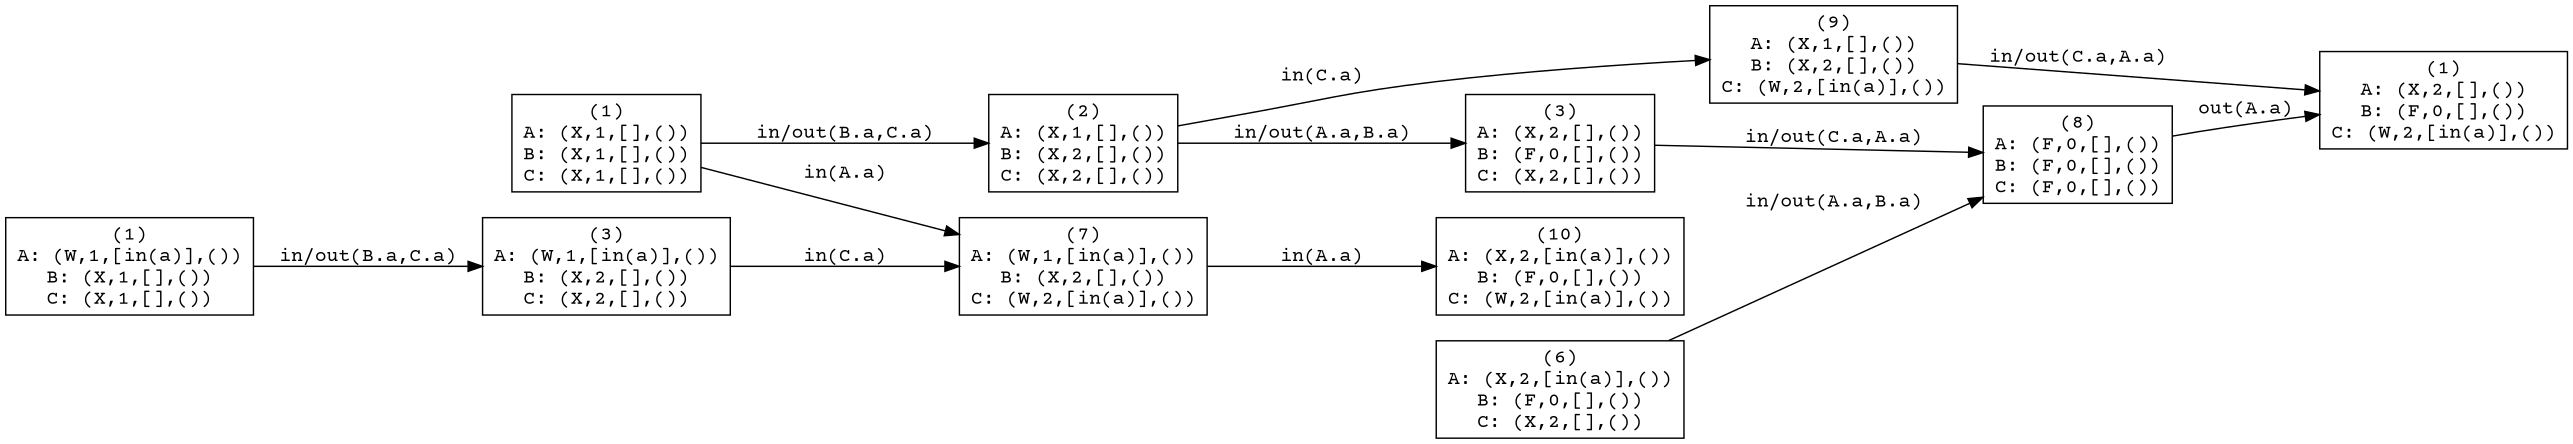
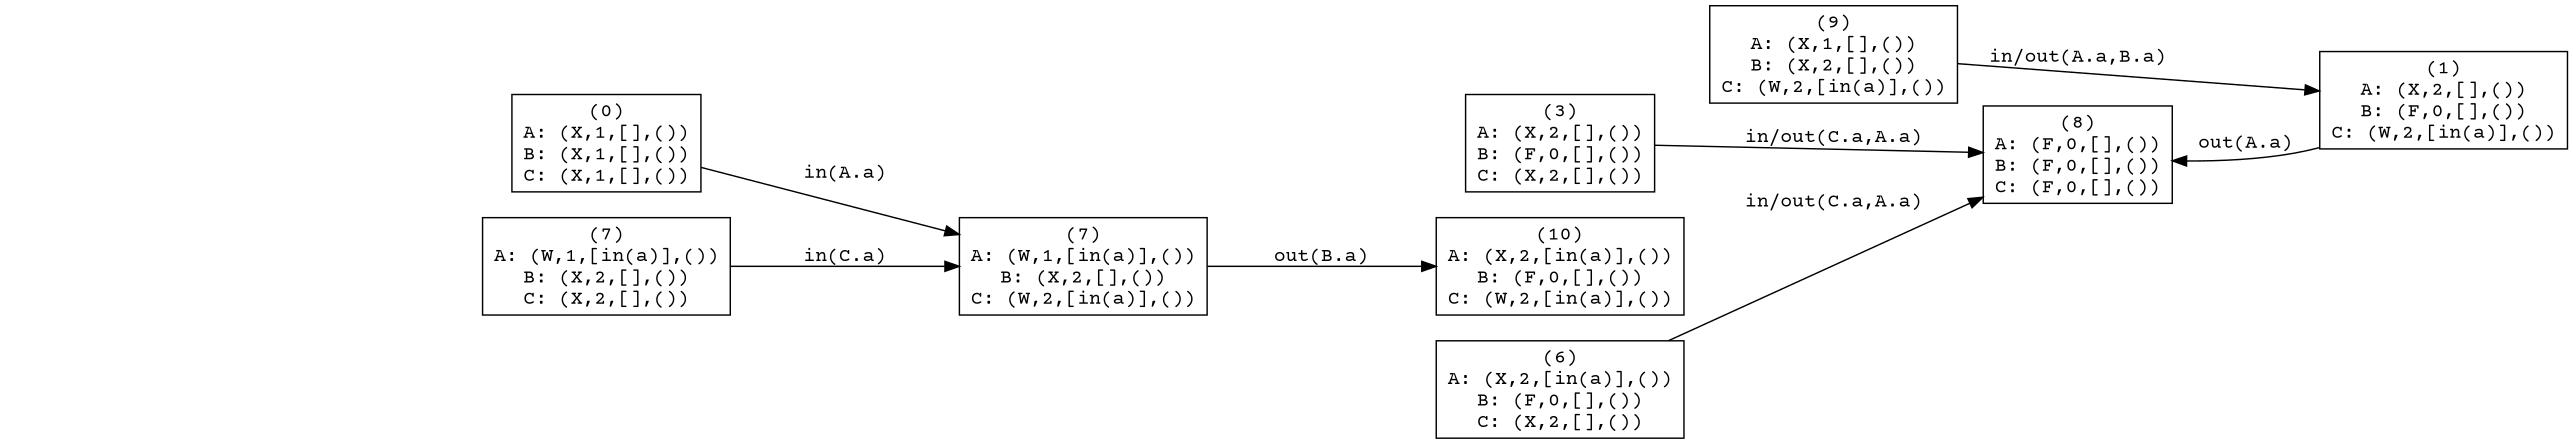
edge "(9) A: (X,1,[],()) B: (X,2,[],()) C: (W,2,[in(a)],())" -> "(1) A: (X,2,[],()) B: (F,0,[],()) C: (W,2,[in(a)],())": label "in/out(C.a,A.a)" -> "in/out(A.a,B.a)"
edge "(8) A: (F,0,[],()) B: (F,0,[],()) C: (F,0,[],())" -> "(1) A: (X,2,[],()) B: (F,0,[],()) C: (W,2,[in(a)],())": reversed
node "(1) A: (X,1,[],()) B: (X,1,[],()) C: (X,1,[],())": label "(1) A: (X,1,[],()) B: (X,1,[],()) C: (X,1,[],())" -> "(0) A: (X,1,[],()) B: (X,1,[],()) C: (X,1,[],())"
node "(2) A: (X,1,[],()) B: (X,2,[],()) C: (X,2,[],())": removed
edge "(6) A: (X,2,[in(a)],()) B: (F,0,[],()) C: (X,2,[],())" -> "(8) A: (F,0,[],()) B: (F,0,[],()) C: (F,0,[],())": label "in/out(A.a,B.a)" -> "in/out(C.a,A.a)"
edge "(7) A: (W,1,[in(a)],()) B: (X,2,[],()) C: (W,2,[in(a)],())" -> "(10) A: (X,2,[in(a)],()) B: (F,0,[],()) C: (W,2,[in(a)],())": label "in(A.a)" -> "out(B.a)"
node "(1) A: (W,1,[in(a)],()) B: (X,1,[],()) C: (X,1,[],())": removed
node "(3) A: (W,1,[in(a)],()) B: (X,2,[],()) C: (X,2,[],())": label "(3) A: (W,1,[in(a)],()) B: (X,2,[],()) C: (X,2,[],())" -> "(7) A: (W,1,[in(a)],()) B: (X,2,[],()) C: (X,2,[],())"
